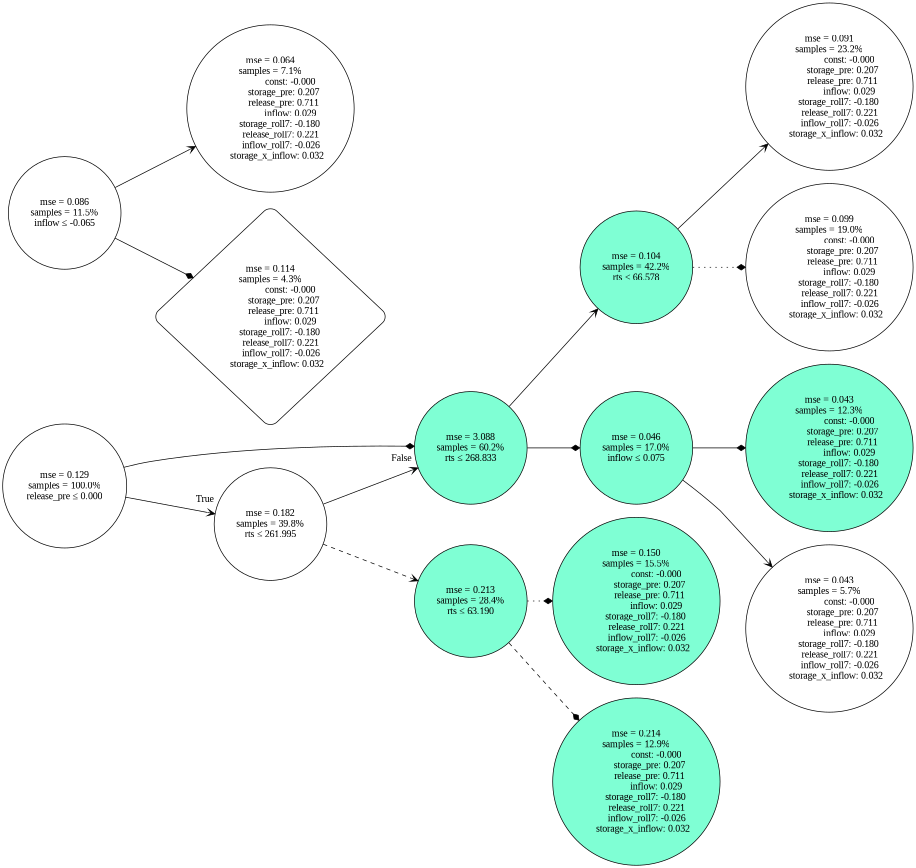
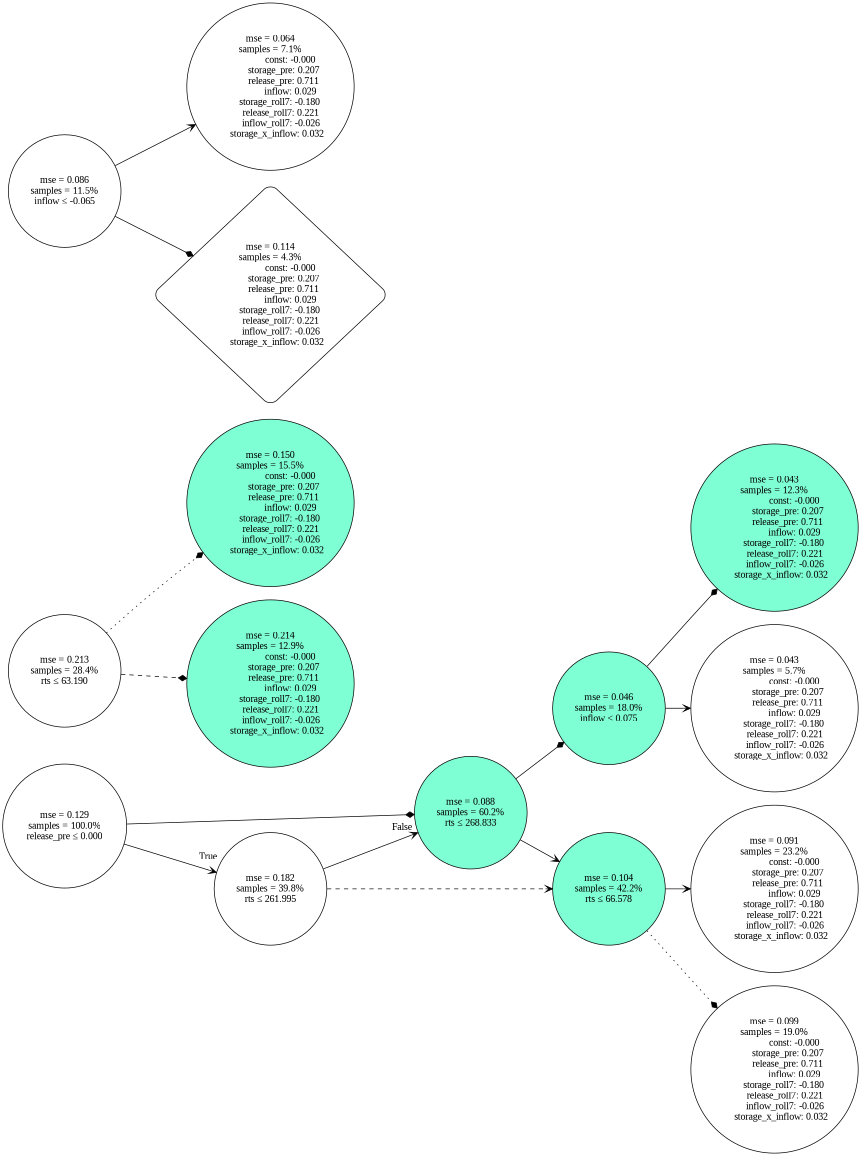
node "mse = 3.088 samples = 60.2% rts ≤ 268.833": label "mse = 3.088 samples = 60.2% rts ≤ 268.833" -> "mse = 0.088 samples = 60.2% rts ≤ 268.833"
node "mse = 0.046 samples = 17.0% inflow ≤ 0.075": label "mse = 0.046 samples = 17.0% inflow ≤ 0.075" -> "mse = 0.046 samples = 18.0% inflow ≤ 0.075"
edge "mse = 0.182 samples = 39.8% rts ≤ 261.995" -> "mse = 0.213 samples = 28.4% rts ≤ 63.190": now "mse = 0.182 samples = 39.8% rts ≤ 261.995" -> "mse = 0.104 samples = 42.2% rts ≤ 66.578"
node "mse = 0.213 samples = 28.4% rts ≤ 63.190": fillcolor aquamarine -> white
